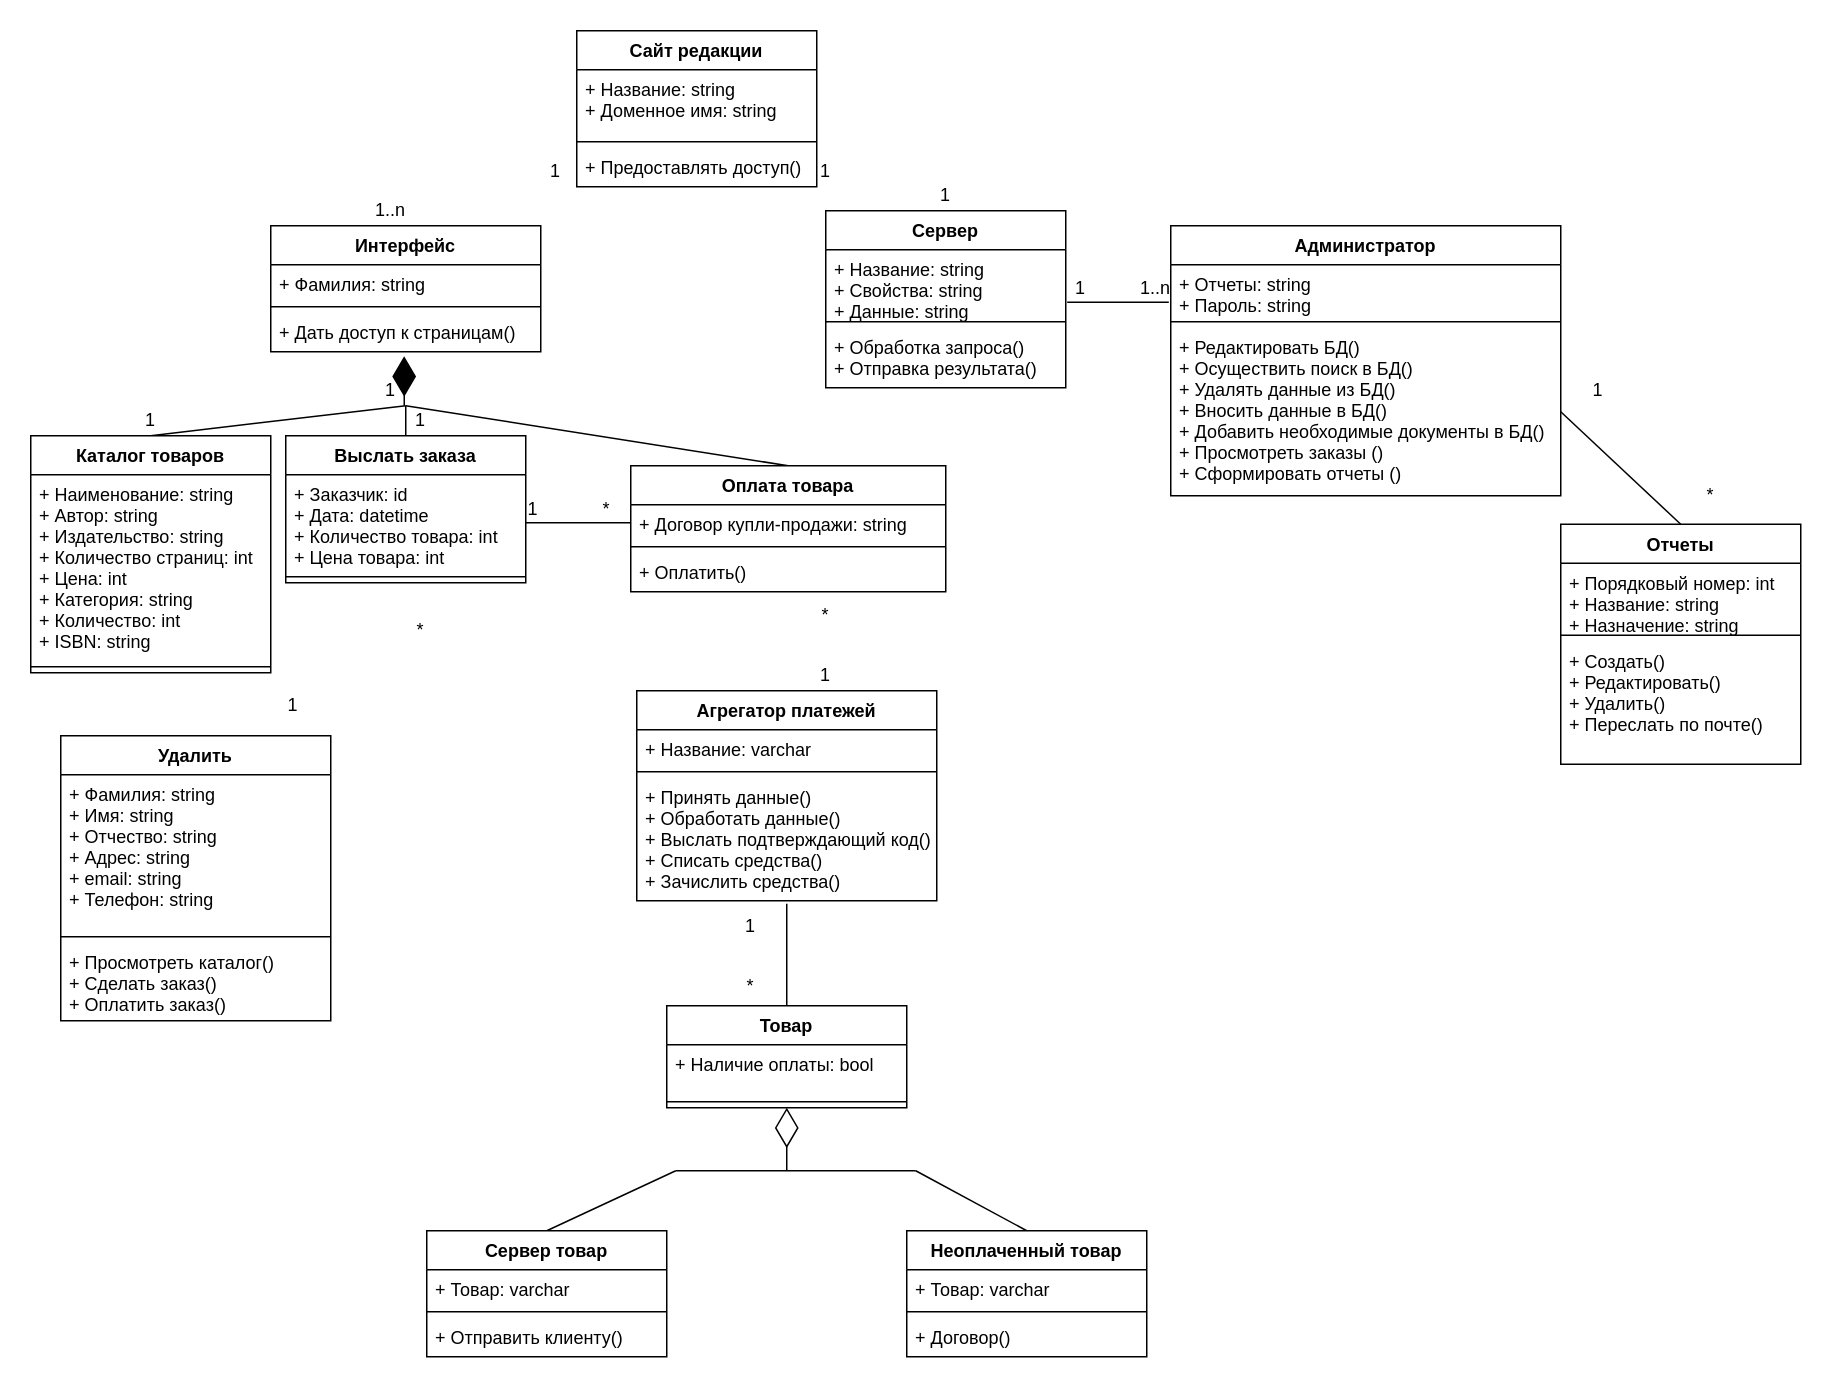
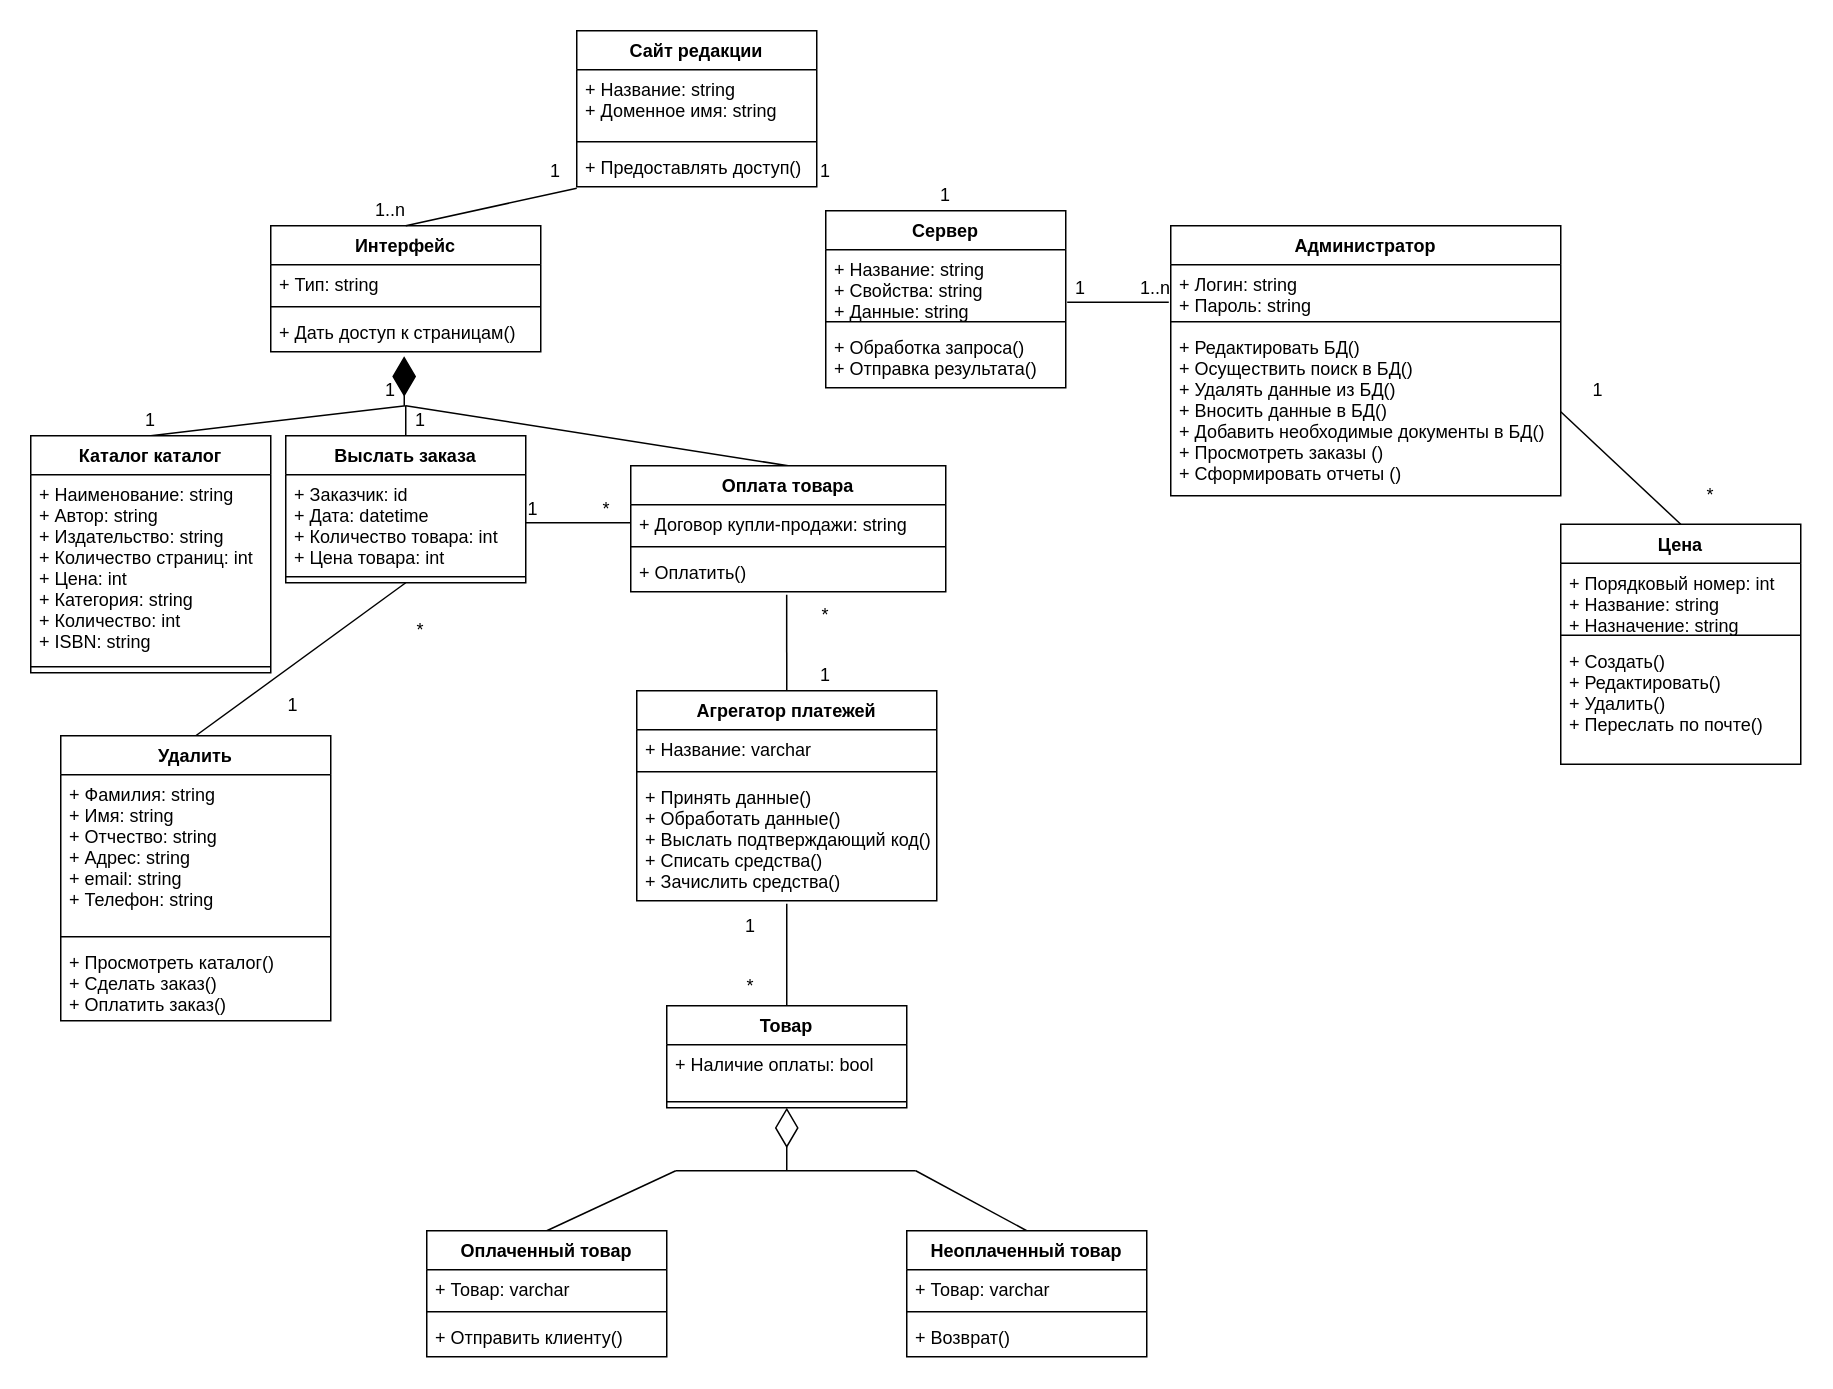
edge "+ Предоставлять доступ()" -- "Интерфейс": added
node "+ Фамилия: string": label "+ Фамилия: string" -> "+ Тип: string"
node "+ Отчеты: string + Пароль: string": label "+ Отчеты: string + Пароль: string" -> "+ Логин: string + Пароль: string"
node "Каталог товаров": label "Каталог товаров" -> "Каталог каталог"
node "Отчеты": label "Отчеты" -> "Цена"
edge "+ Оплатить()" -- "Агрегатор платежей": added
edge "Выслать заказа" -- "Удалить": added
node "Сервер товар": label "Сервер товар" -> "Оплаченный товар"
node "+ Договор()": label "+ Договор()" -> "+ Возврат()"
